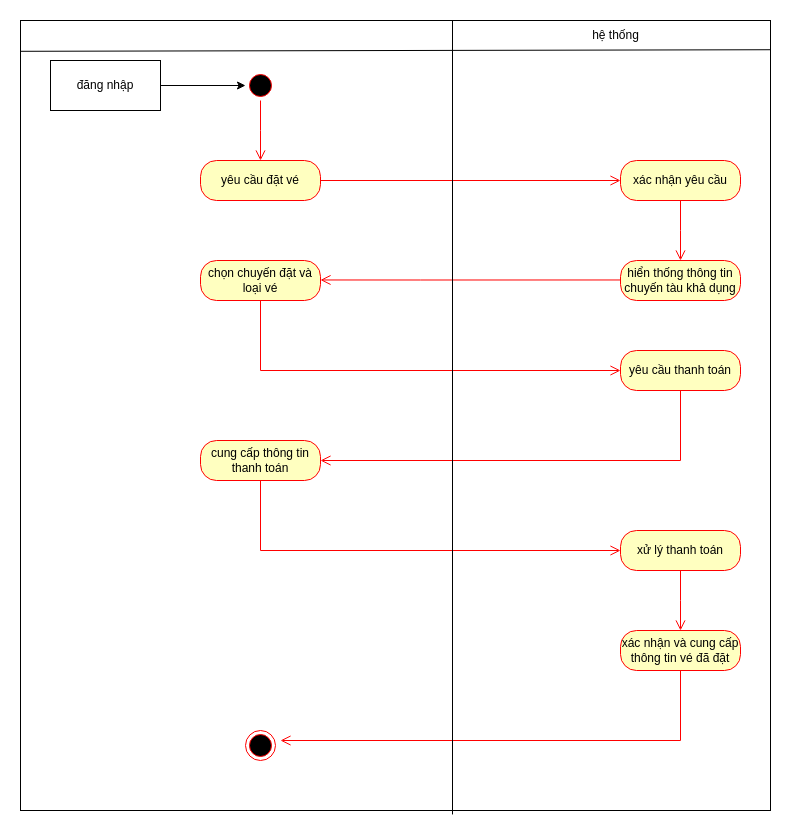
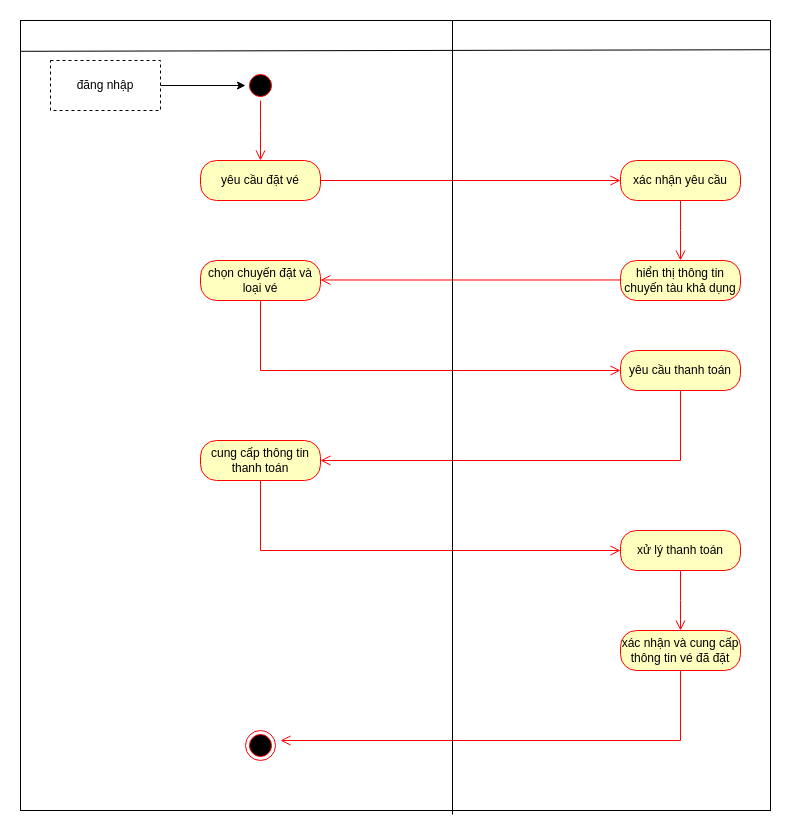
node "hệ thống": removed
node "đăng nhập": style solid -> dashed
node "hiển thống thông tin chuyến tàu khả dụng": label "hiển thống thông tin chuyến tàu khả dụng" -> "hiển thị thông tin chuyến tàu khả dụng"
